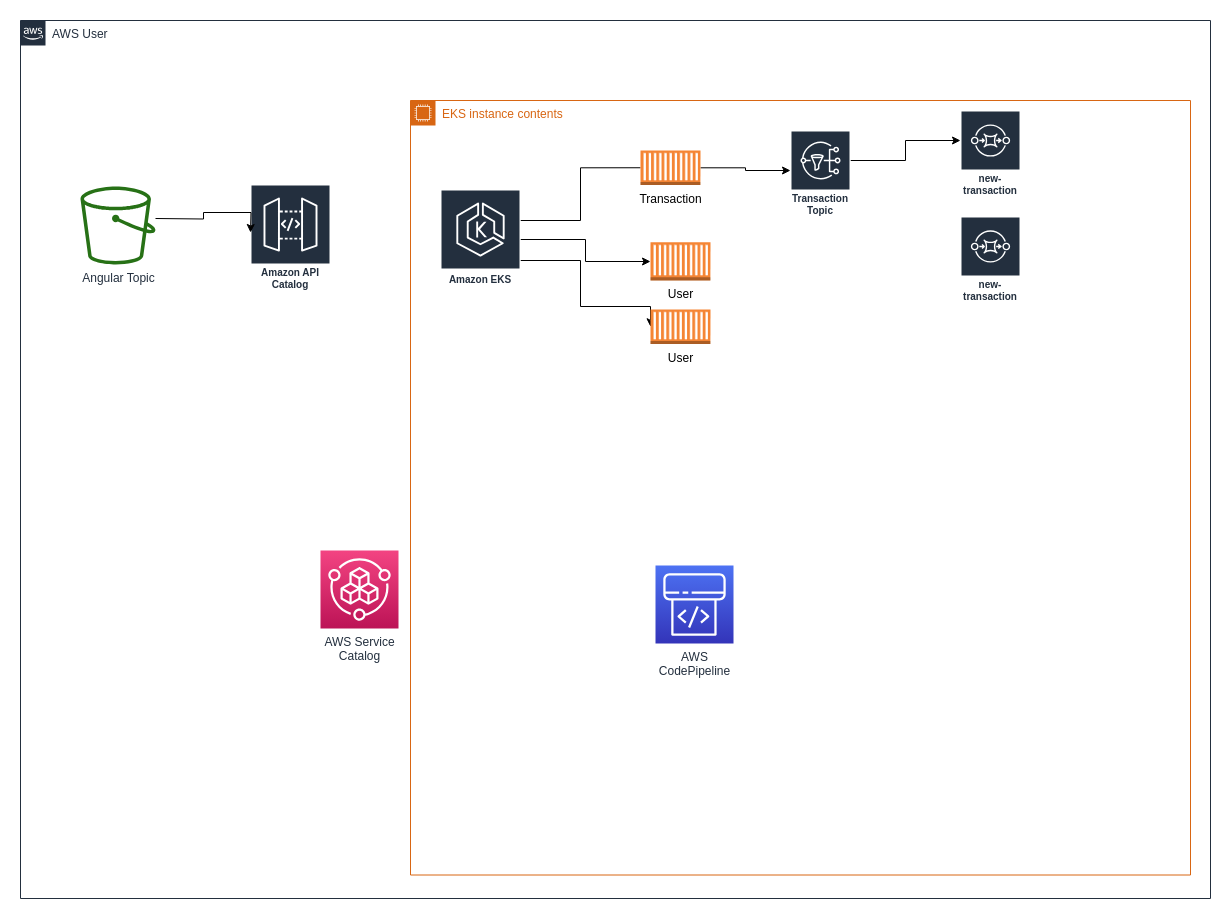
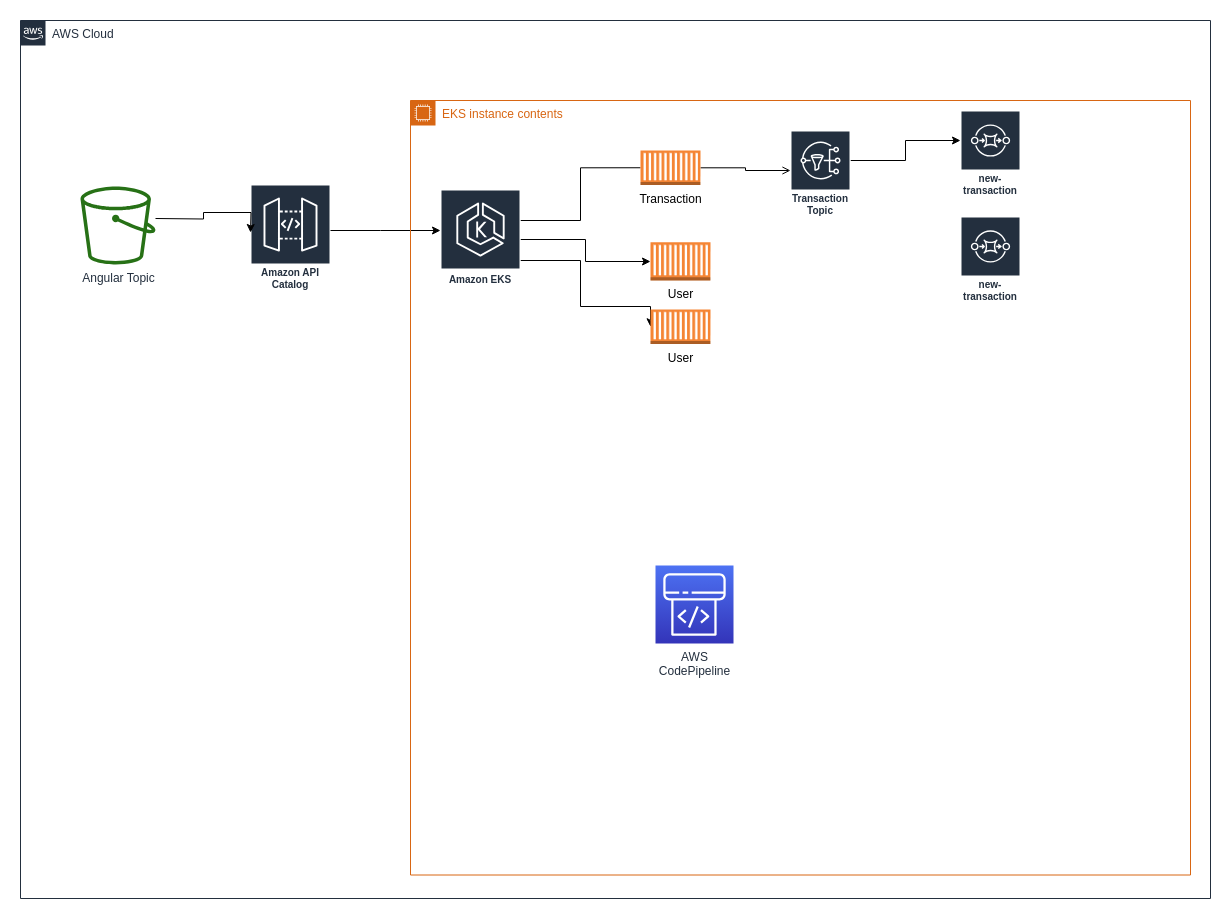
node "AWS User": label "AWS User" -> "AWS Cloud"
edge "Transaction" -> "Transaction Topic": arrowhead classic -> open
edge "Amazon API Catalog" -> "Amazon EKS": added
node "AWS Service Catalog": removed
